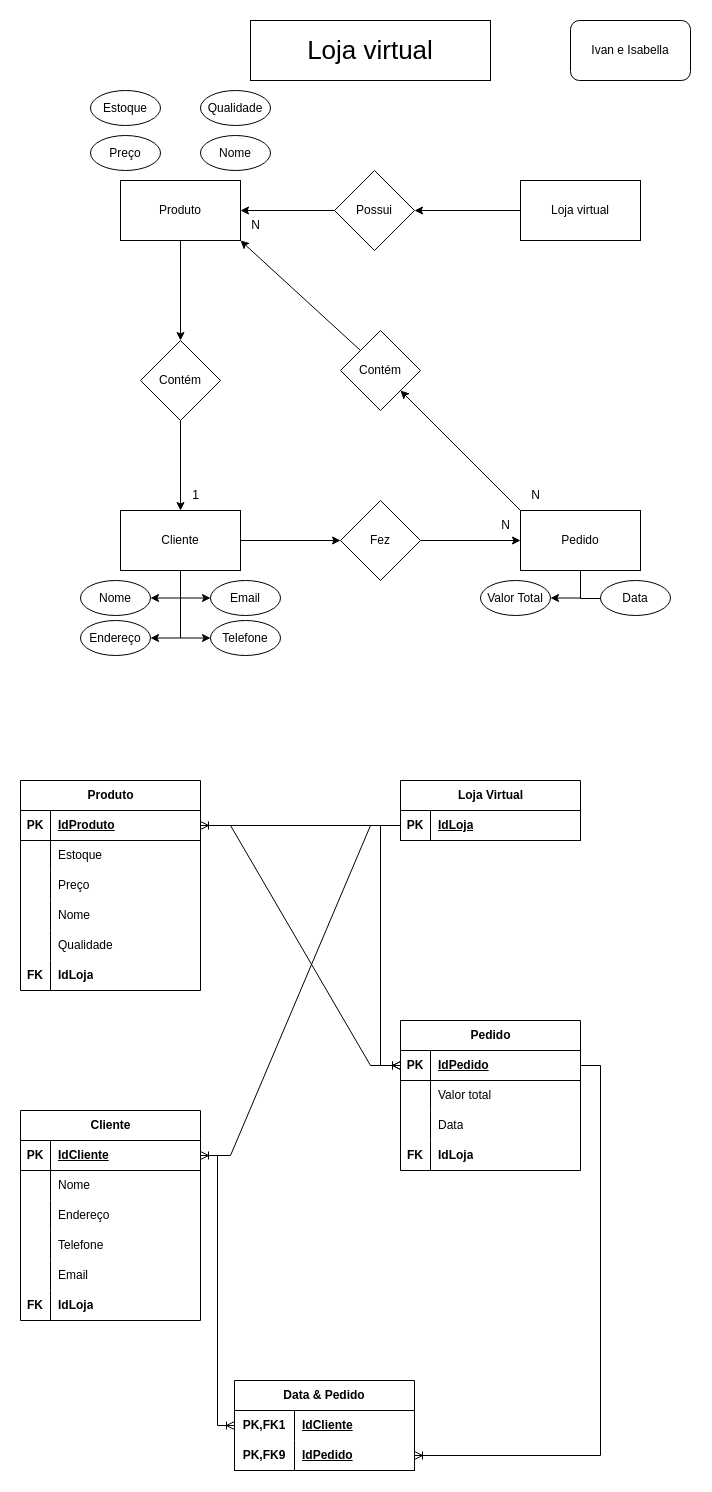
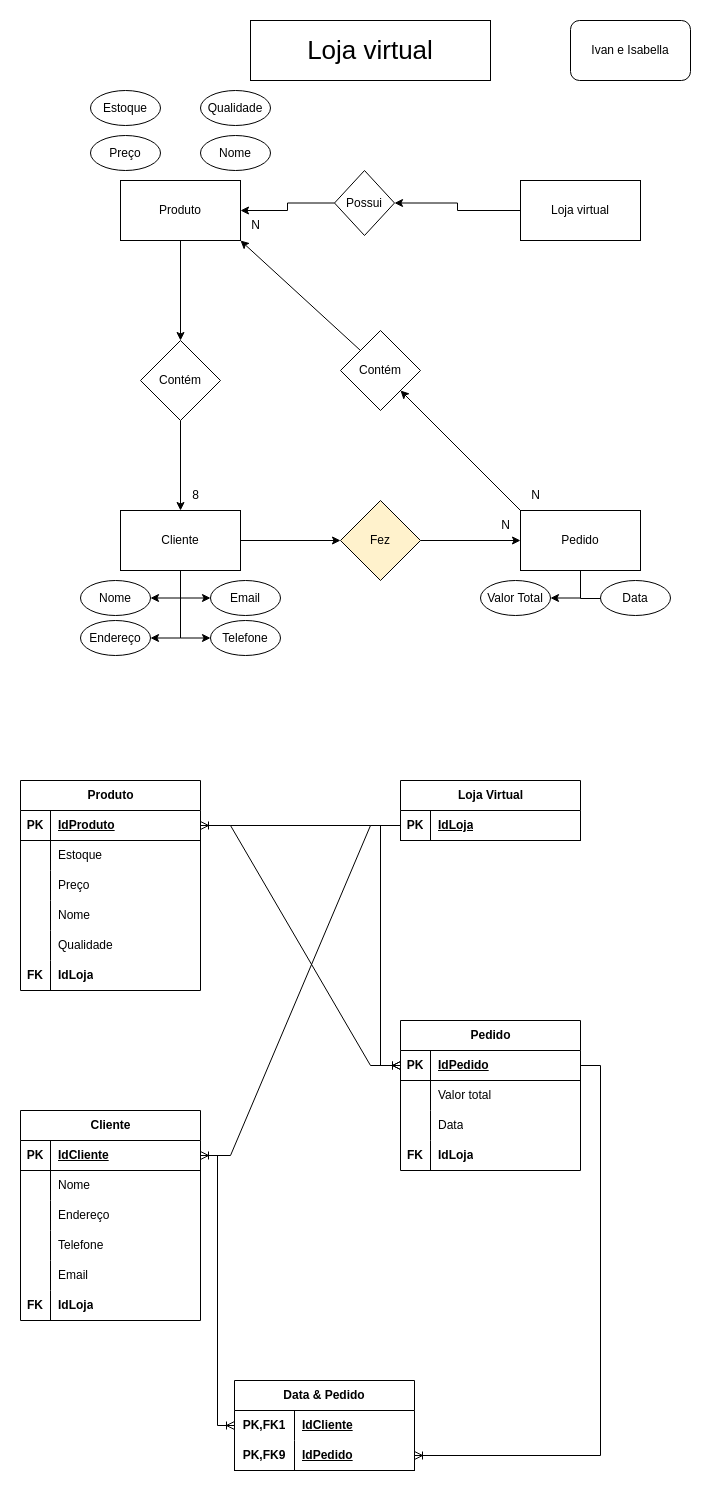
node "Possui": size 80x80 -> 60x65
node "1": label "1" -> "8"
node "Fez": fillcolor #ffffff -> #fff2cc
